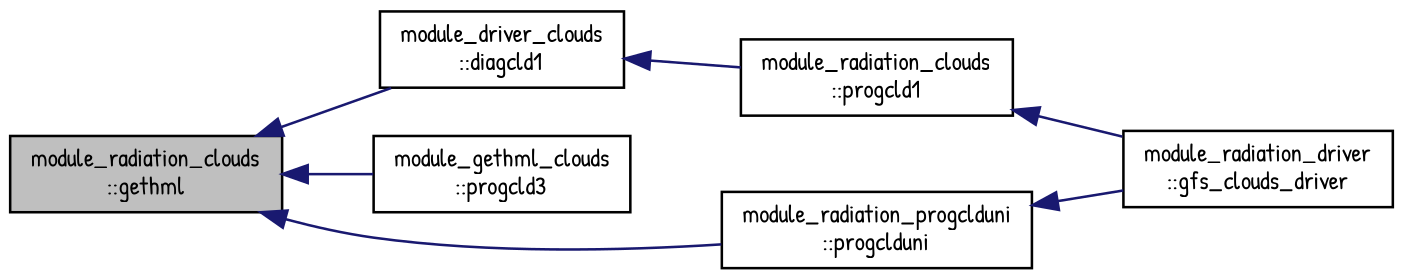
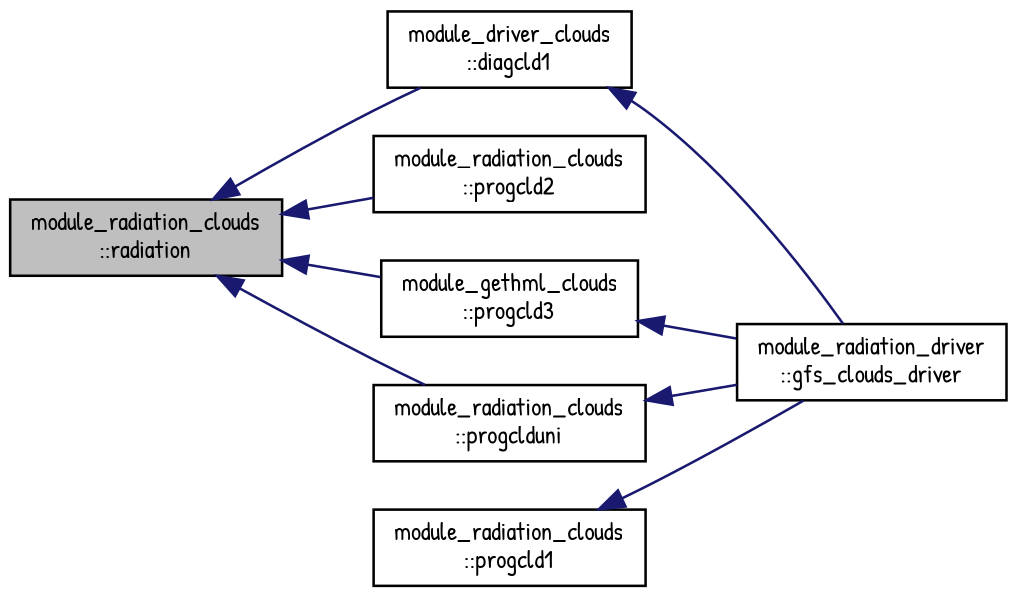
edge "module_radiation_clouds ::progcld1" -> "module_driver_clouds ::diagcld1": now "module_radiation_driver ::gfs_clouds_driver" -> "module_driver_clouds ::diagcld1"
node "module_radiation_clouds ::gethml": label "module_radiation_clouds ::gethml" -> "module_radiation_clouds ::radiation"
node "module_radiation_clouds ::progcld2": added
node "module_radiation_progclduni ::progclduni": label "module_radiation_progclduni ::progclduni" -> "module_radiation_clouds ::progclduni"
edge "module_radiation_driver ::gfs_clouds_driver" -> "module_gethml_clouds ::progcld3": added
